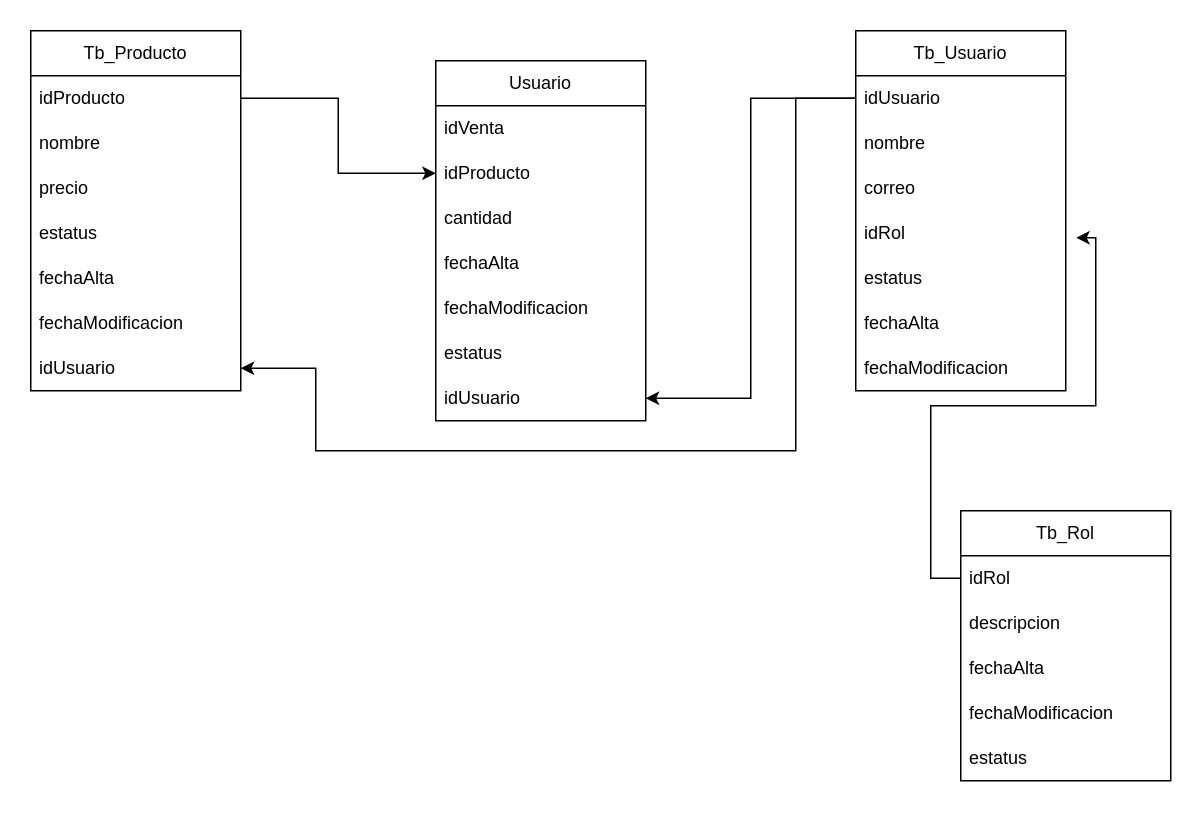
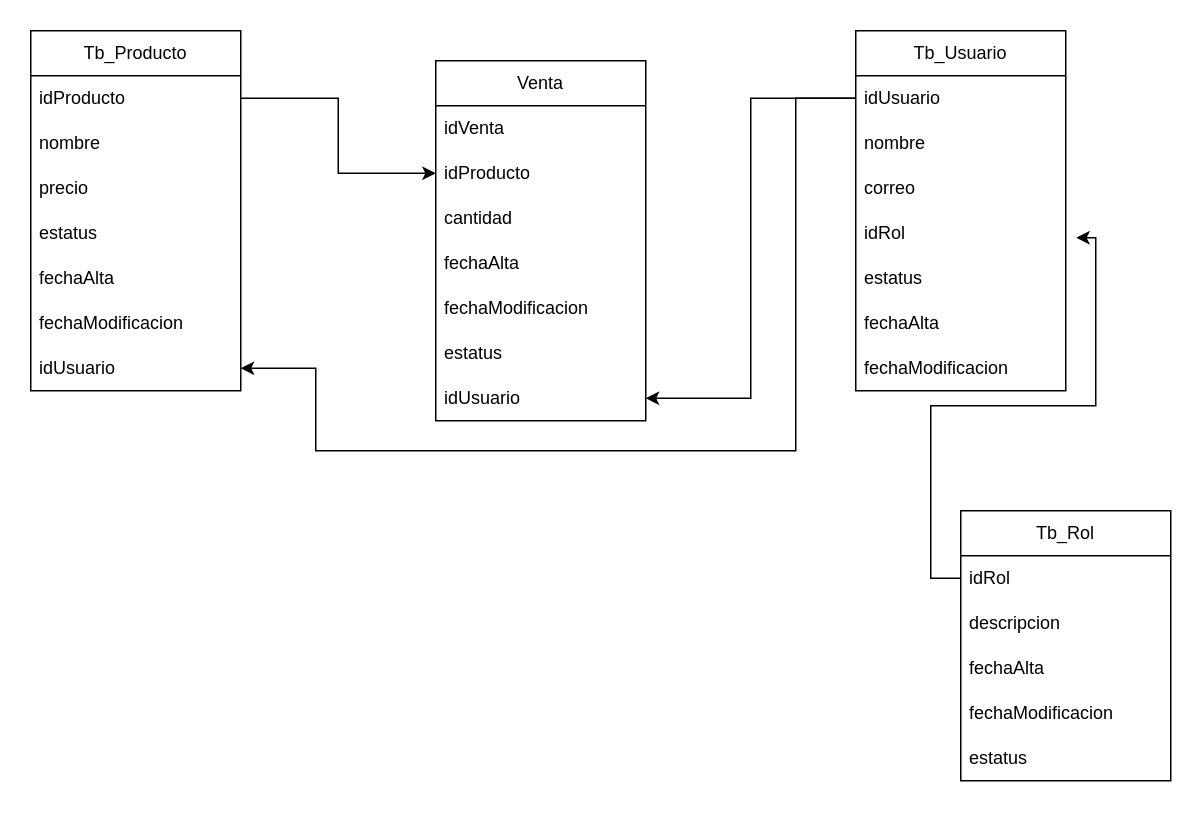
node "Usuario": label "Usuario" -> "Venta"
